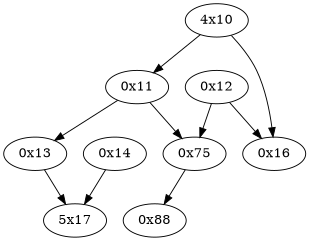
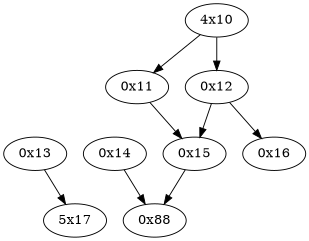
edge "4x10" -> "0x16": now "4x10" -> "0x12"
edge "0x11" -> "0x13": removed
node "0x75": label "0x75" -> "0x15"
edge "0x14" -> "5x17": now "0x14" -> "0x88"
